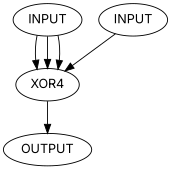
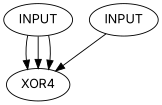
node "OUTPUT": removed
